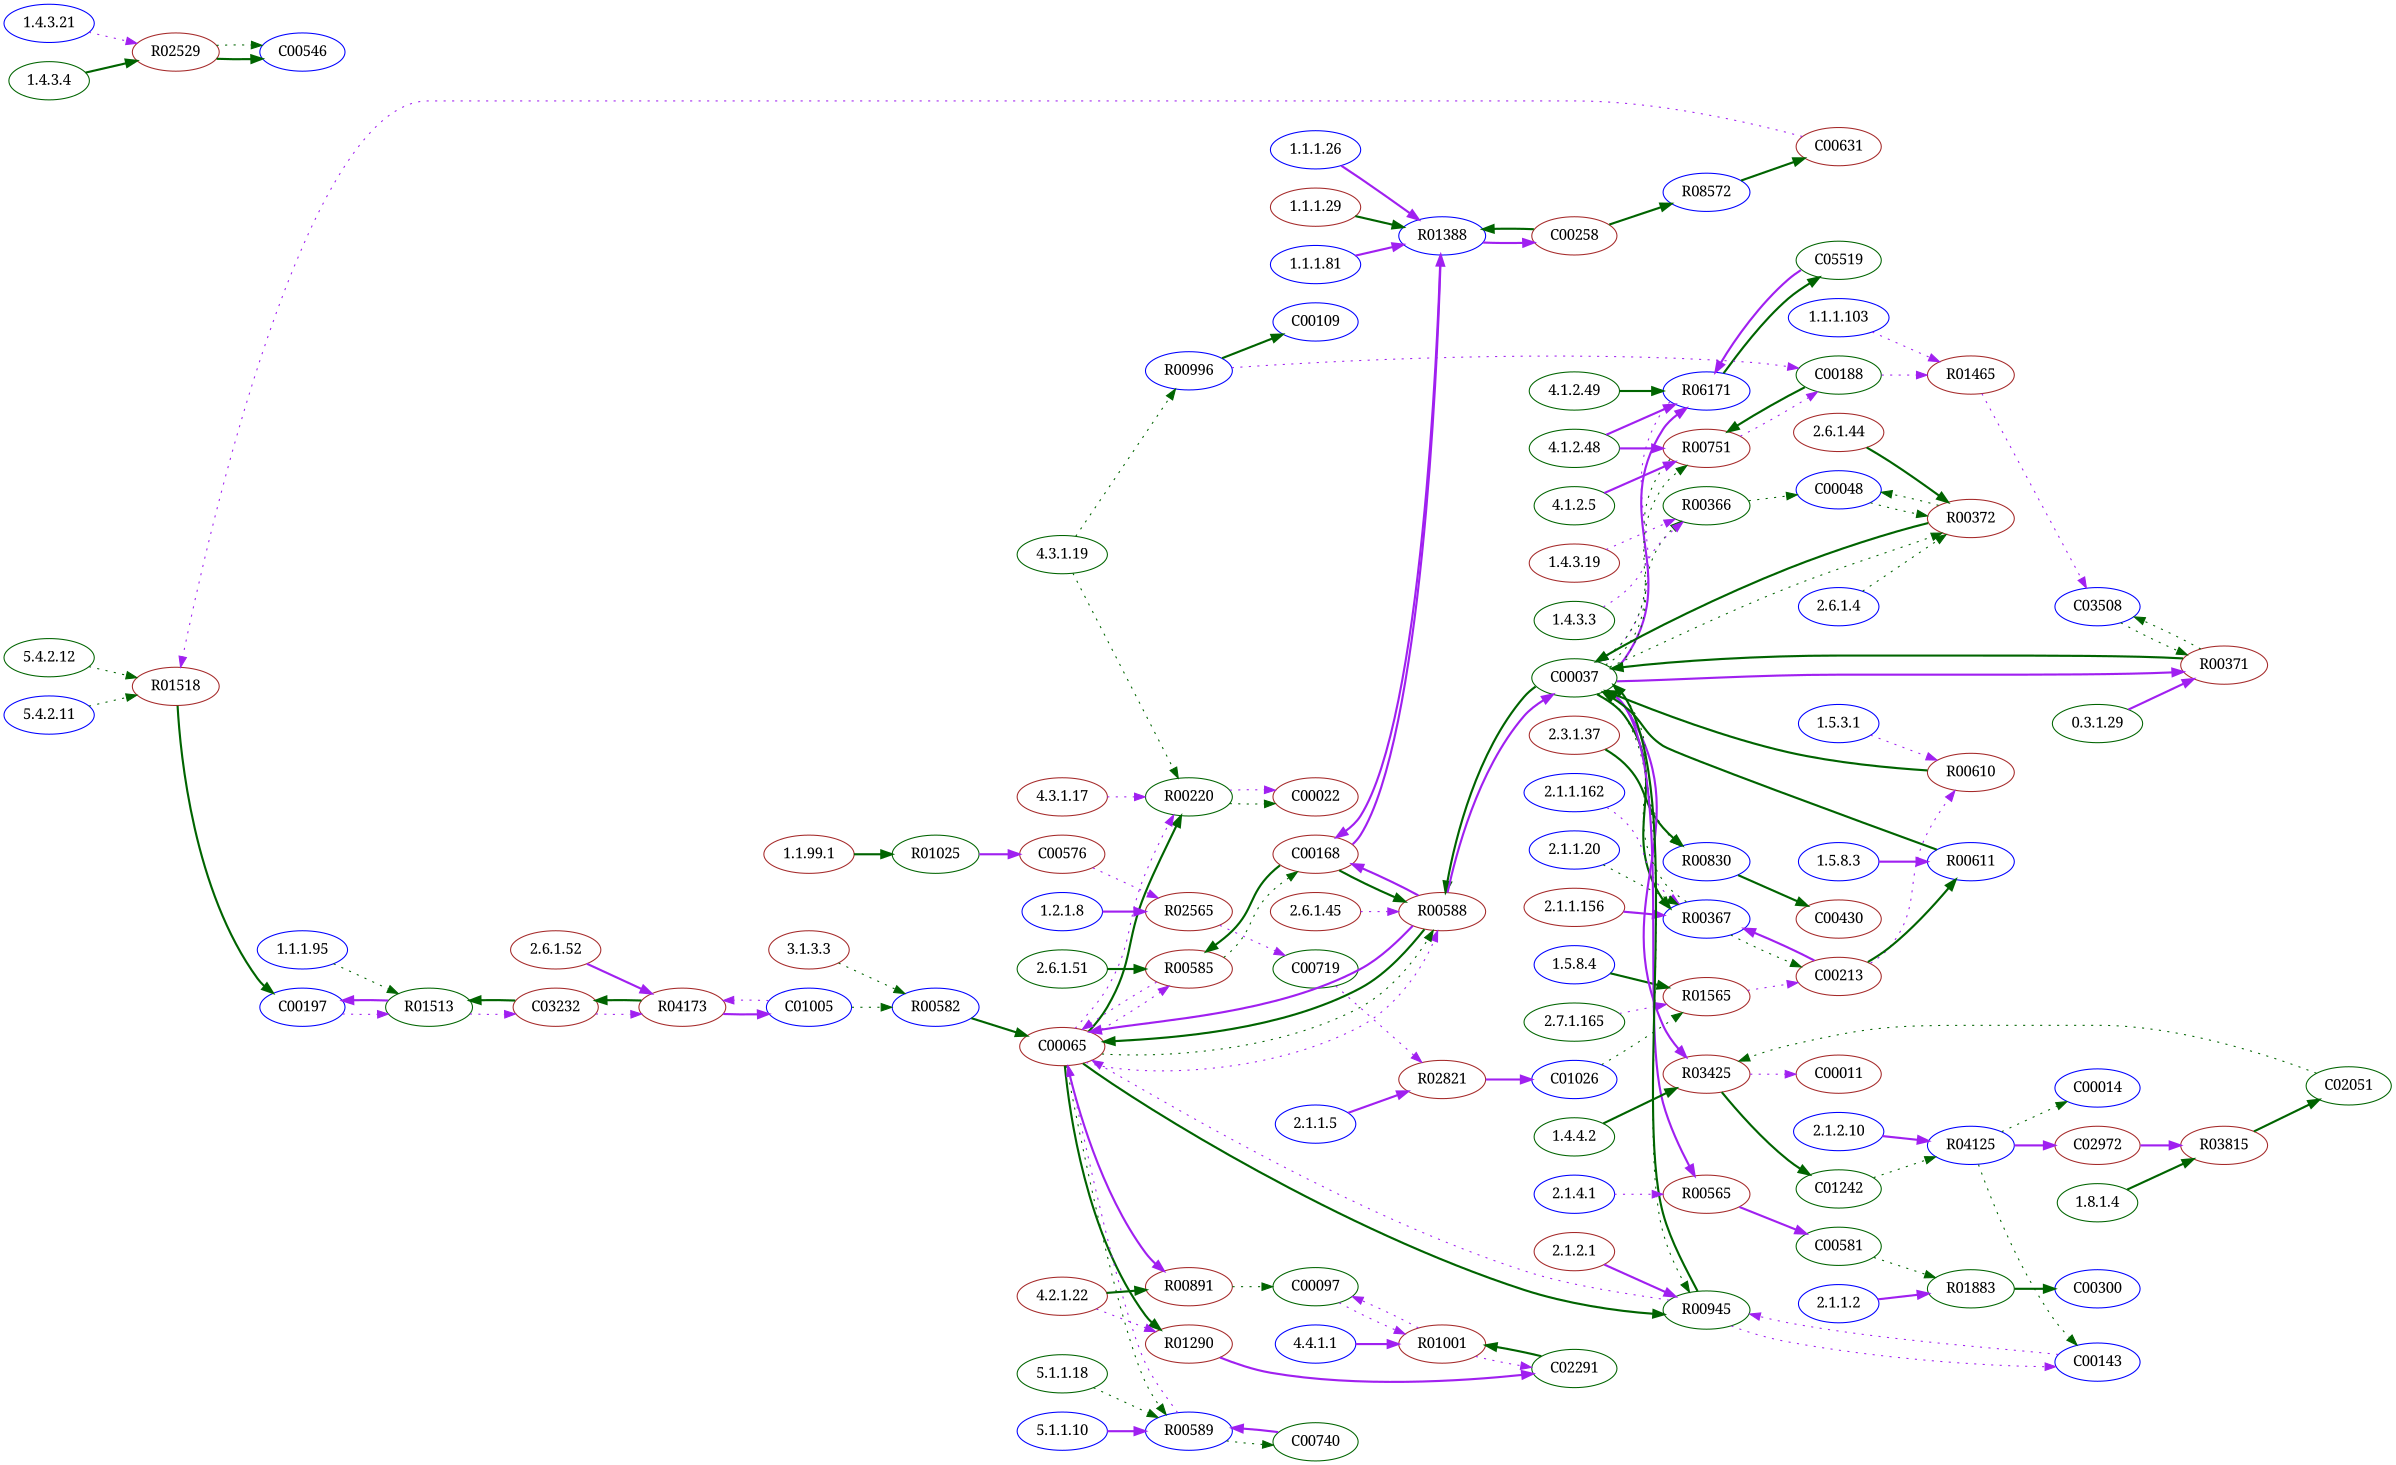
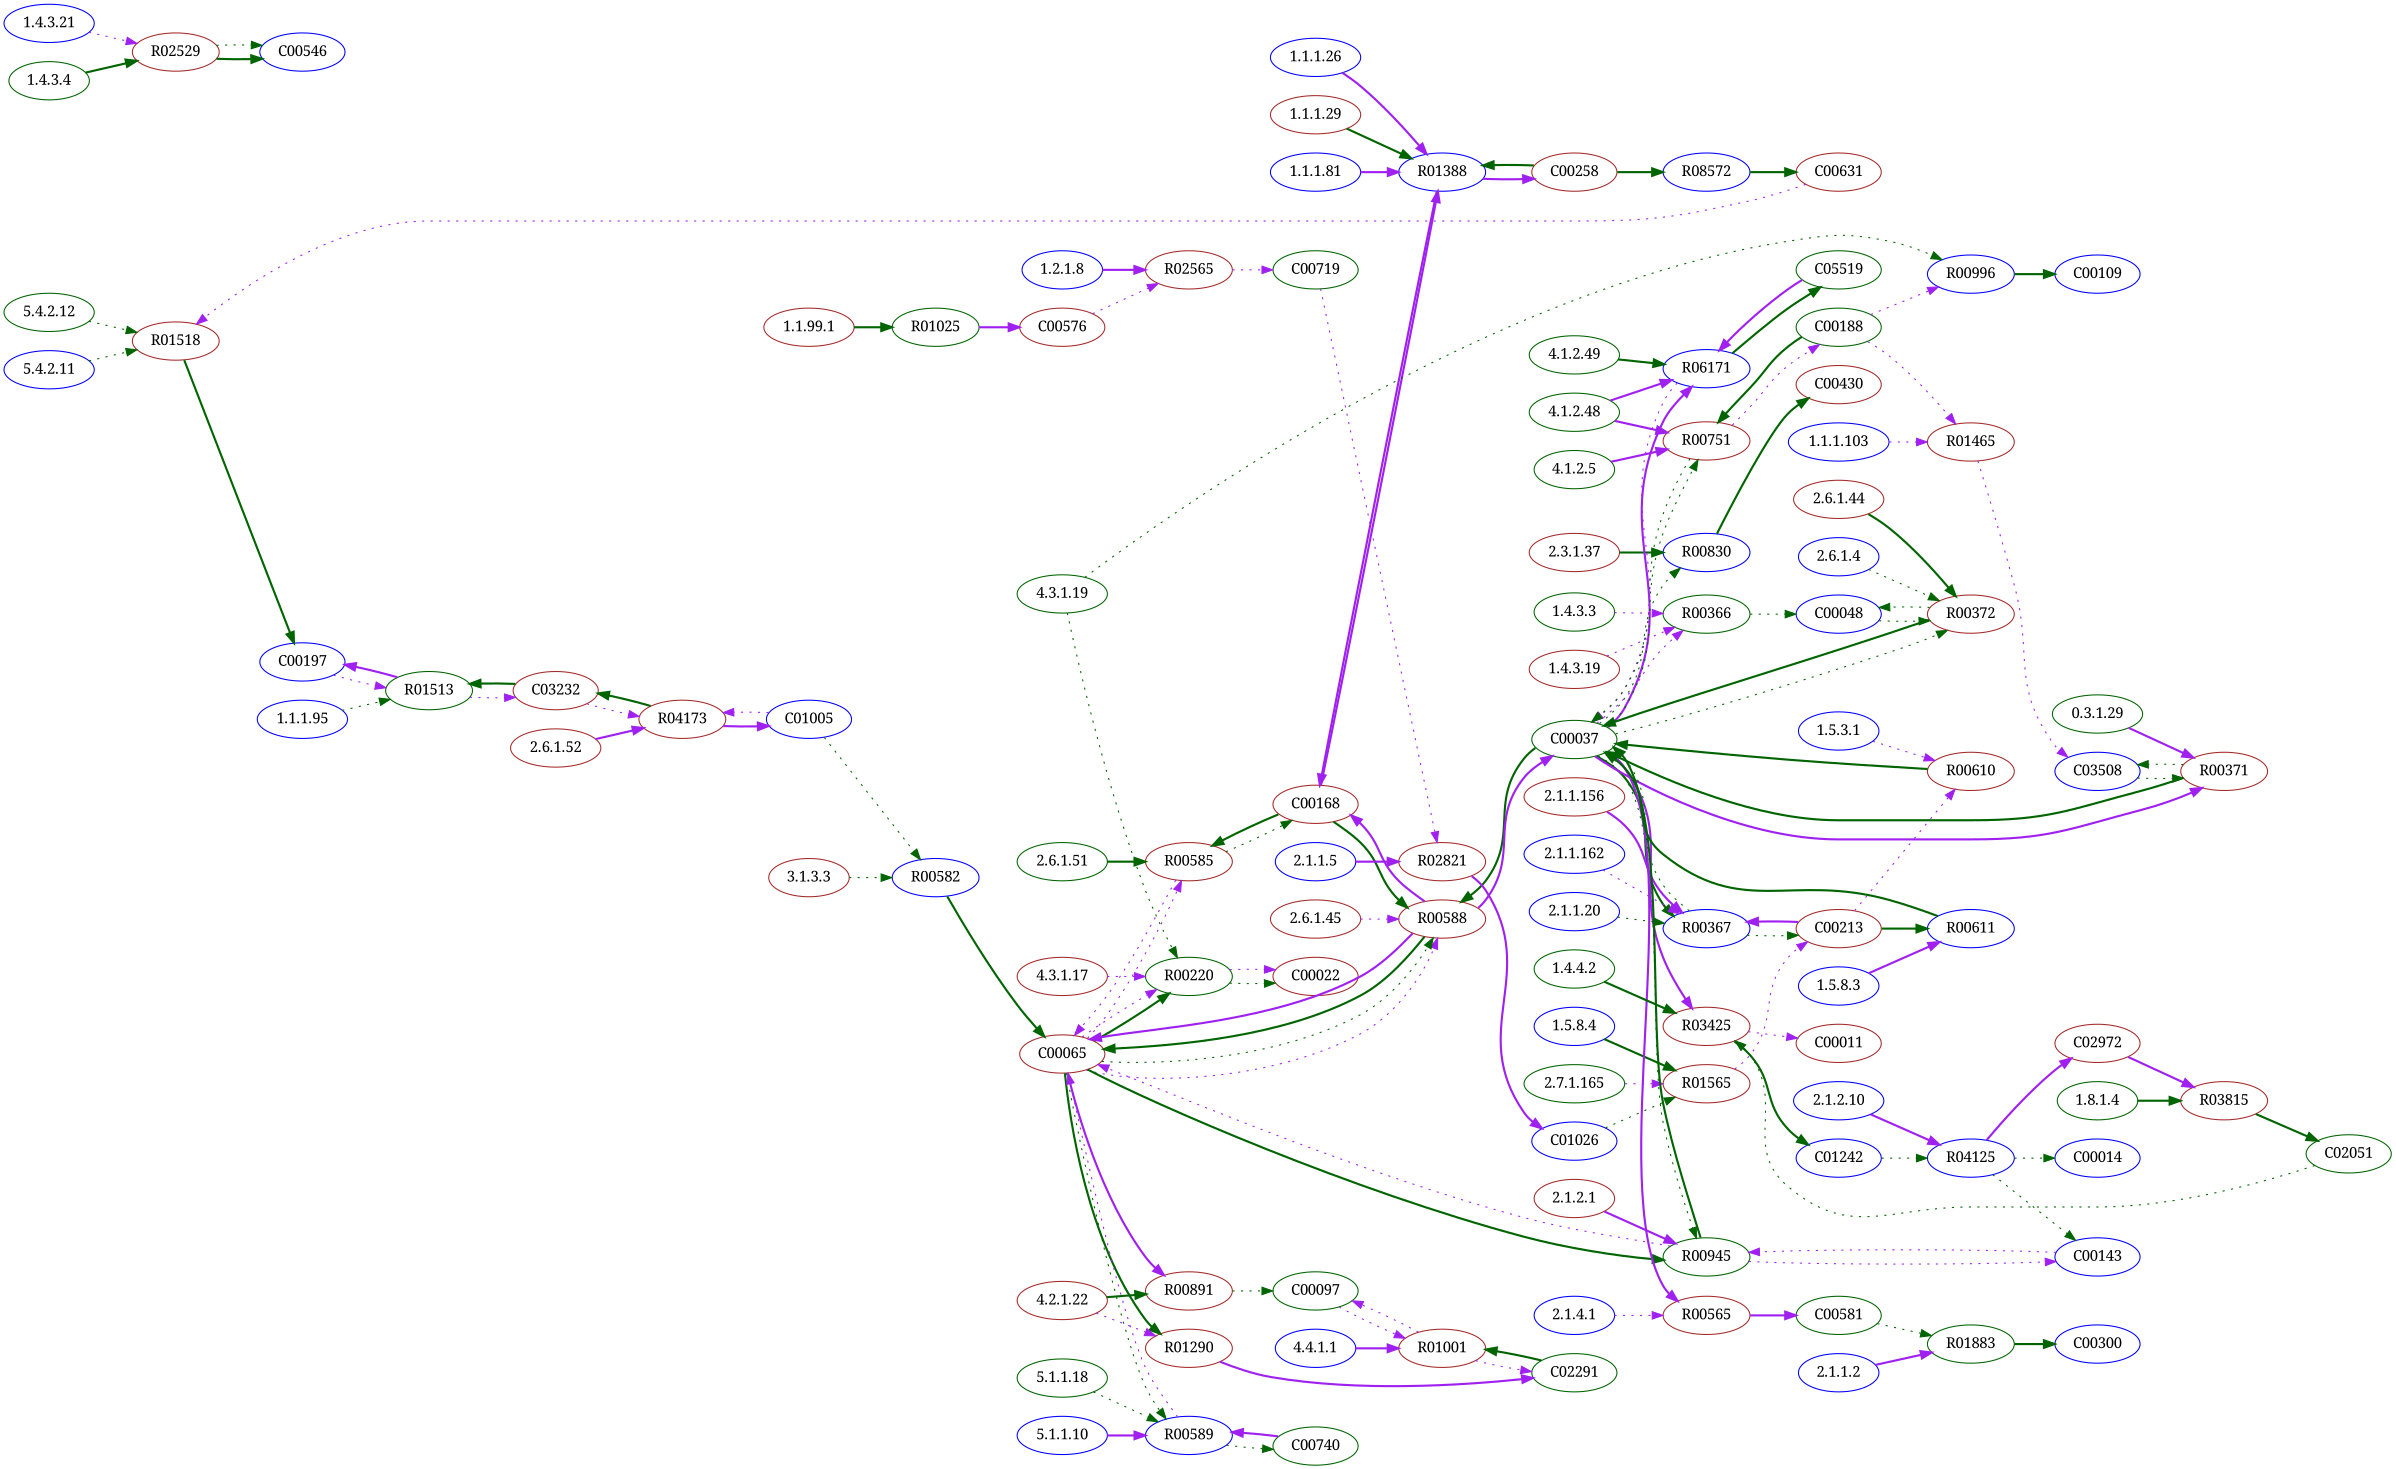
edge "R00996" -> "C00188": reversed
edge "C00037" -> "R00366": color darkgreen -> purple
node "C01242": color darkgreen -> blue
